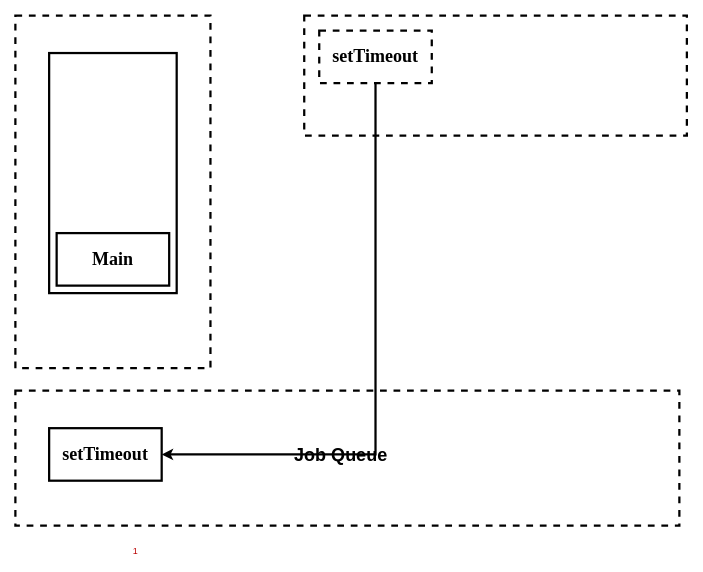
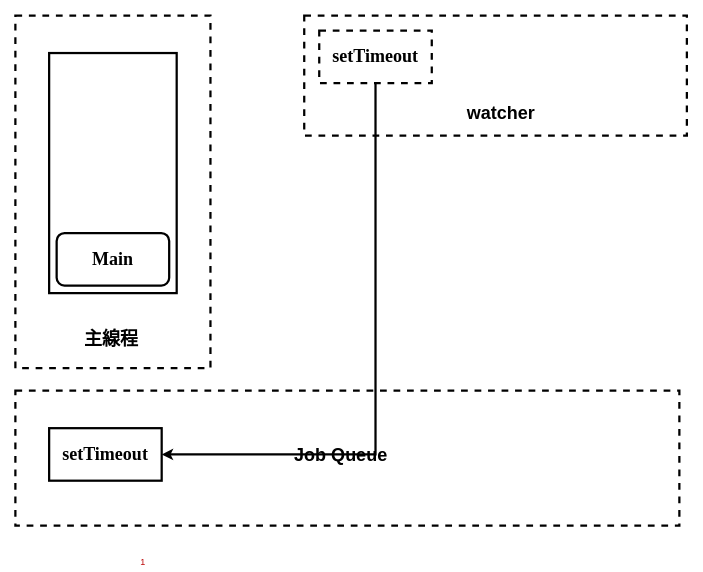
node "watcher": added
node "Main": shape rectangle -> rounded rectangle
node "主線程": added
node "1": moved (338, 548) -> (345, 559)
